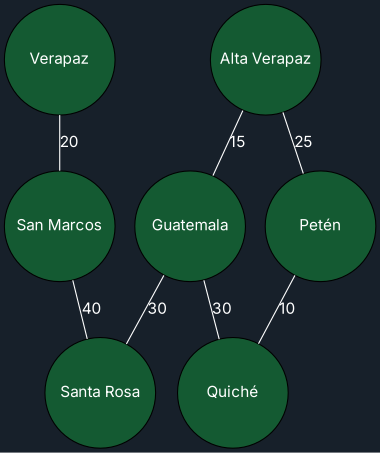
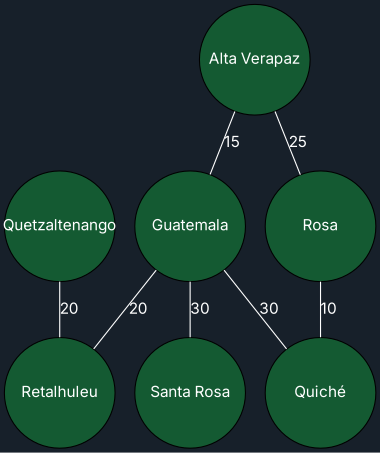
node "Verapaz": label "Verapaz" -> "Quetzaltenango"
node "San Marcos": removed
node "Petén": label "Petén" -> "Rosa"
node "Retalhuleu": added
